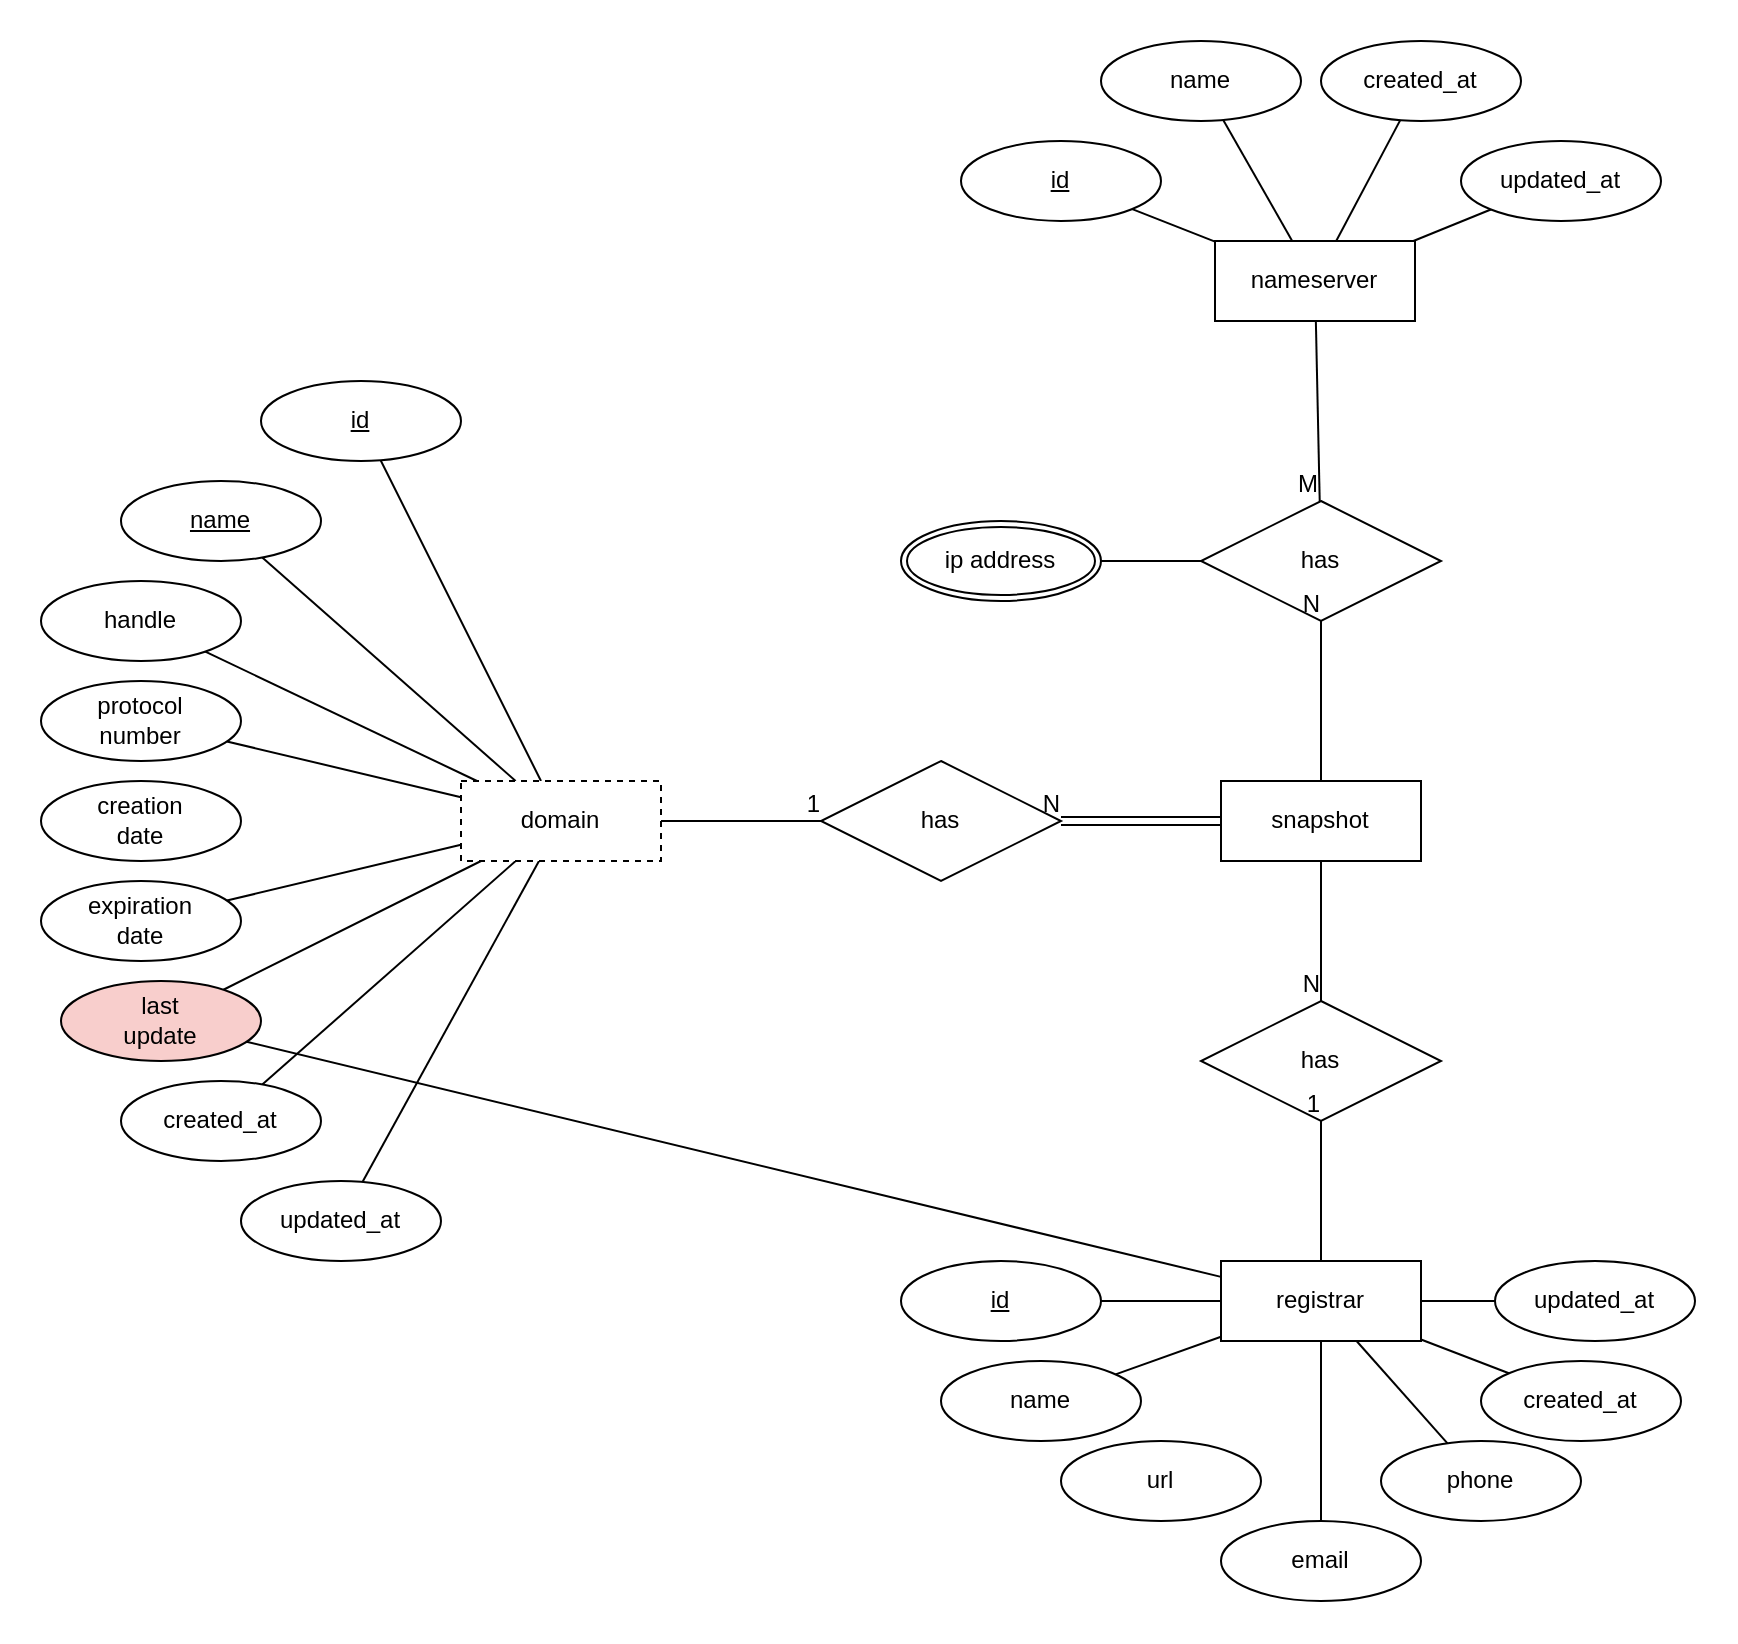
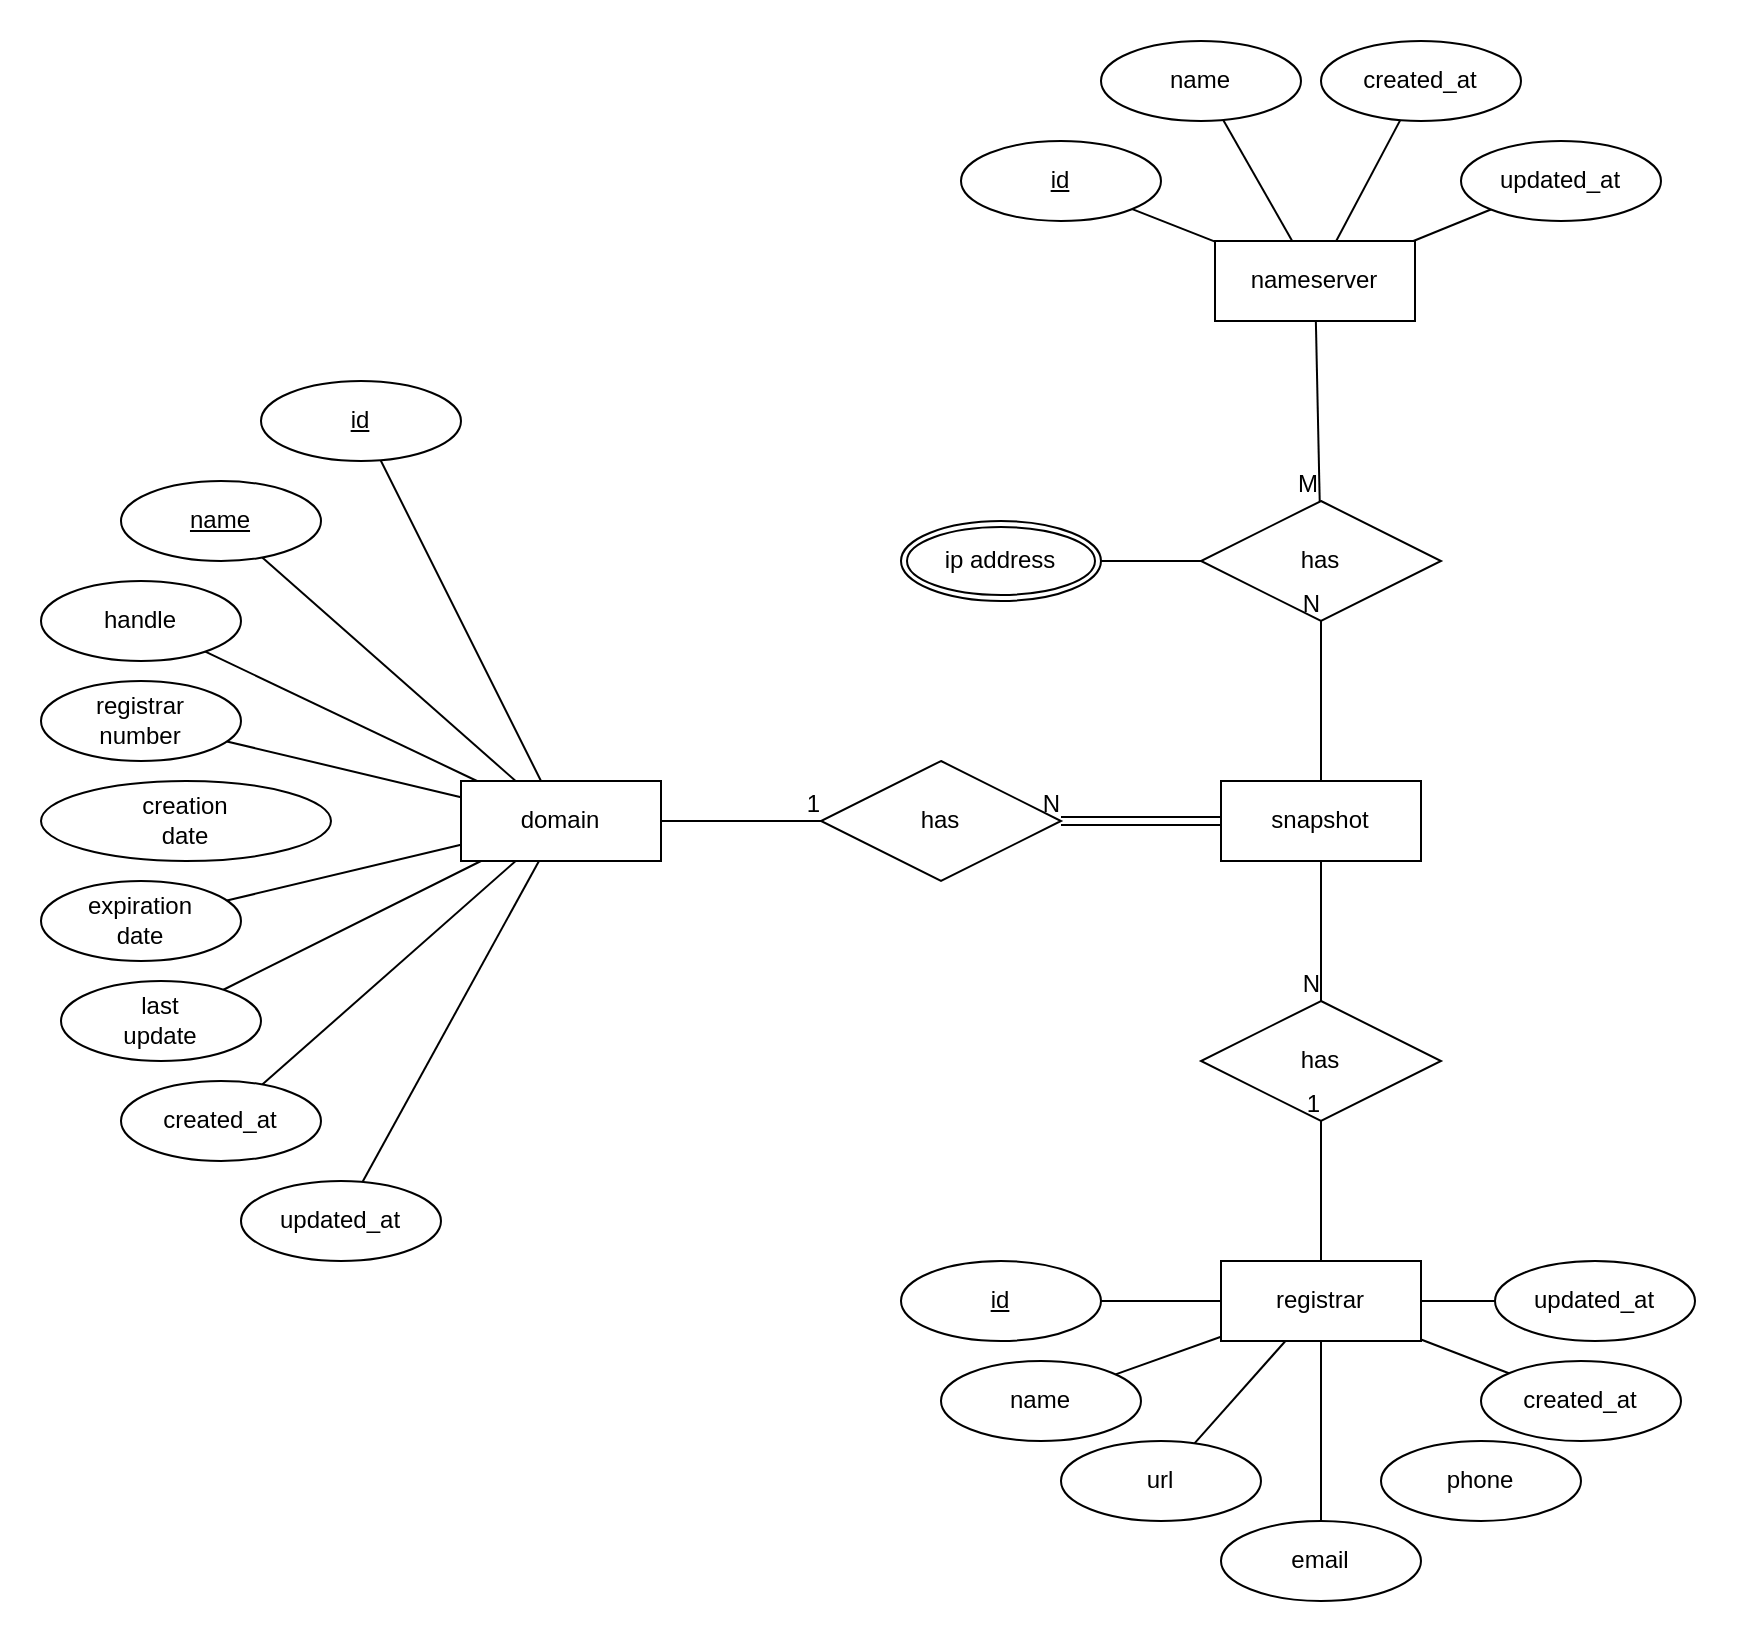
node "protocol number": label "protocol number" -> "registrar number"
node "creation date": size 200x80 -> 290x80
node "domain": style dashed -> solid
node "last update": fillcolor #f8cecc -> #ffffff
edge "last update" -- "registrar": now "url" -- "registrar"
edge "registrar" -- "phone": removed
